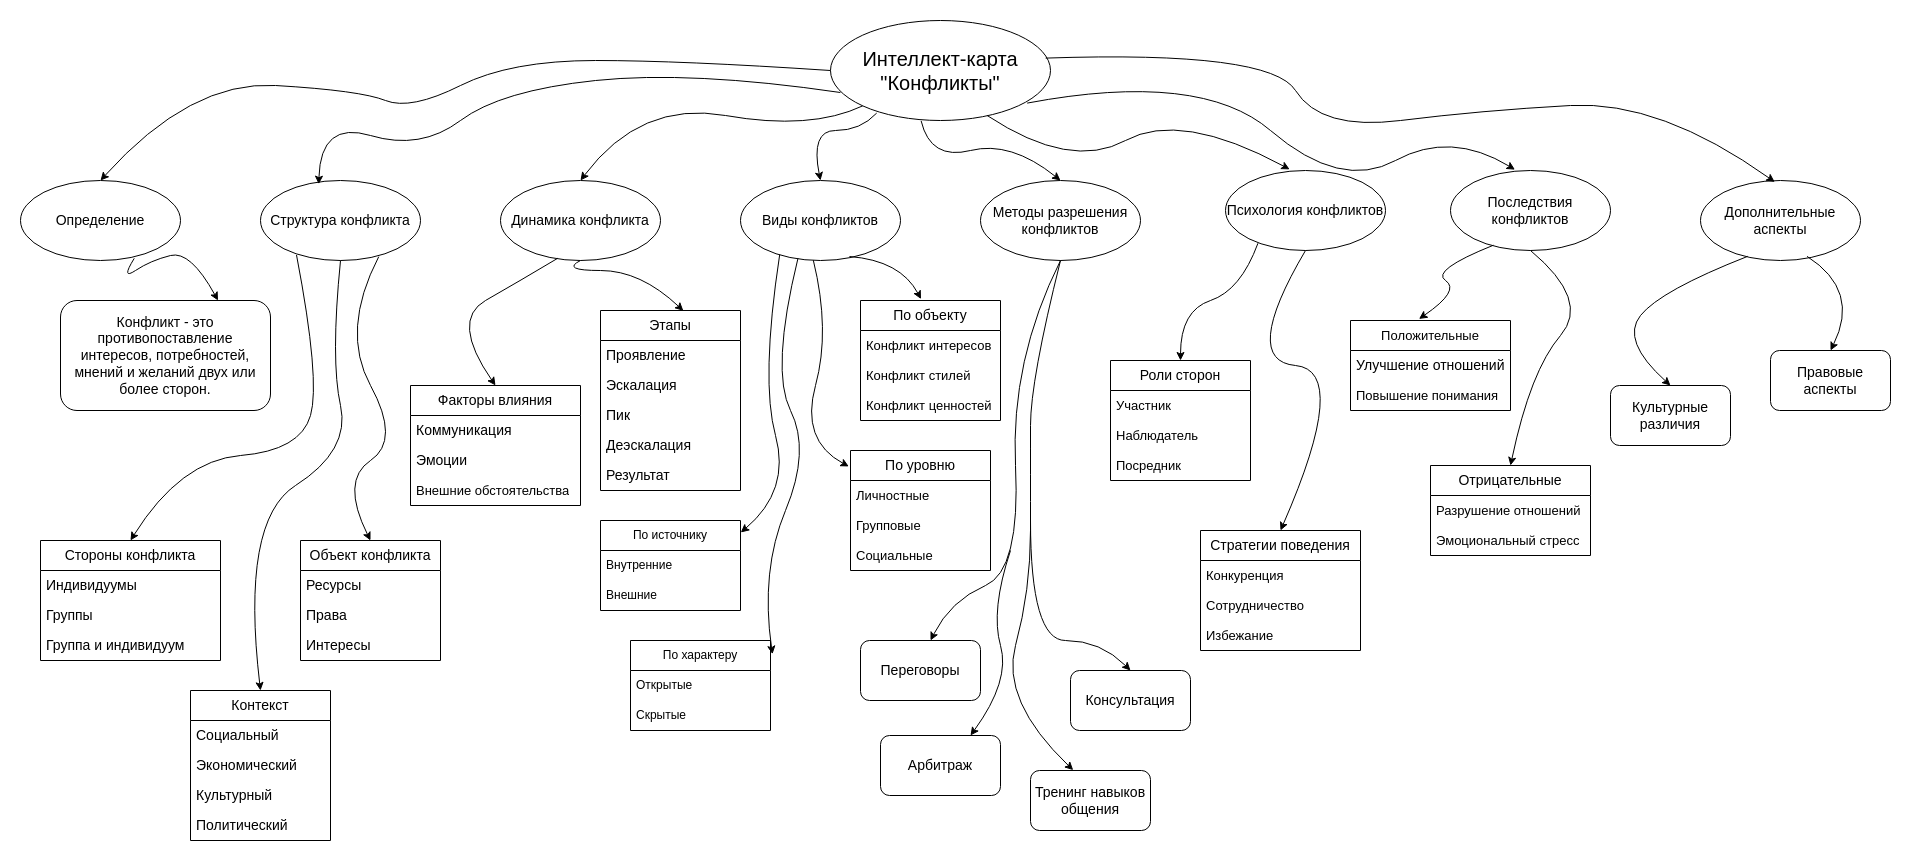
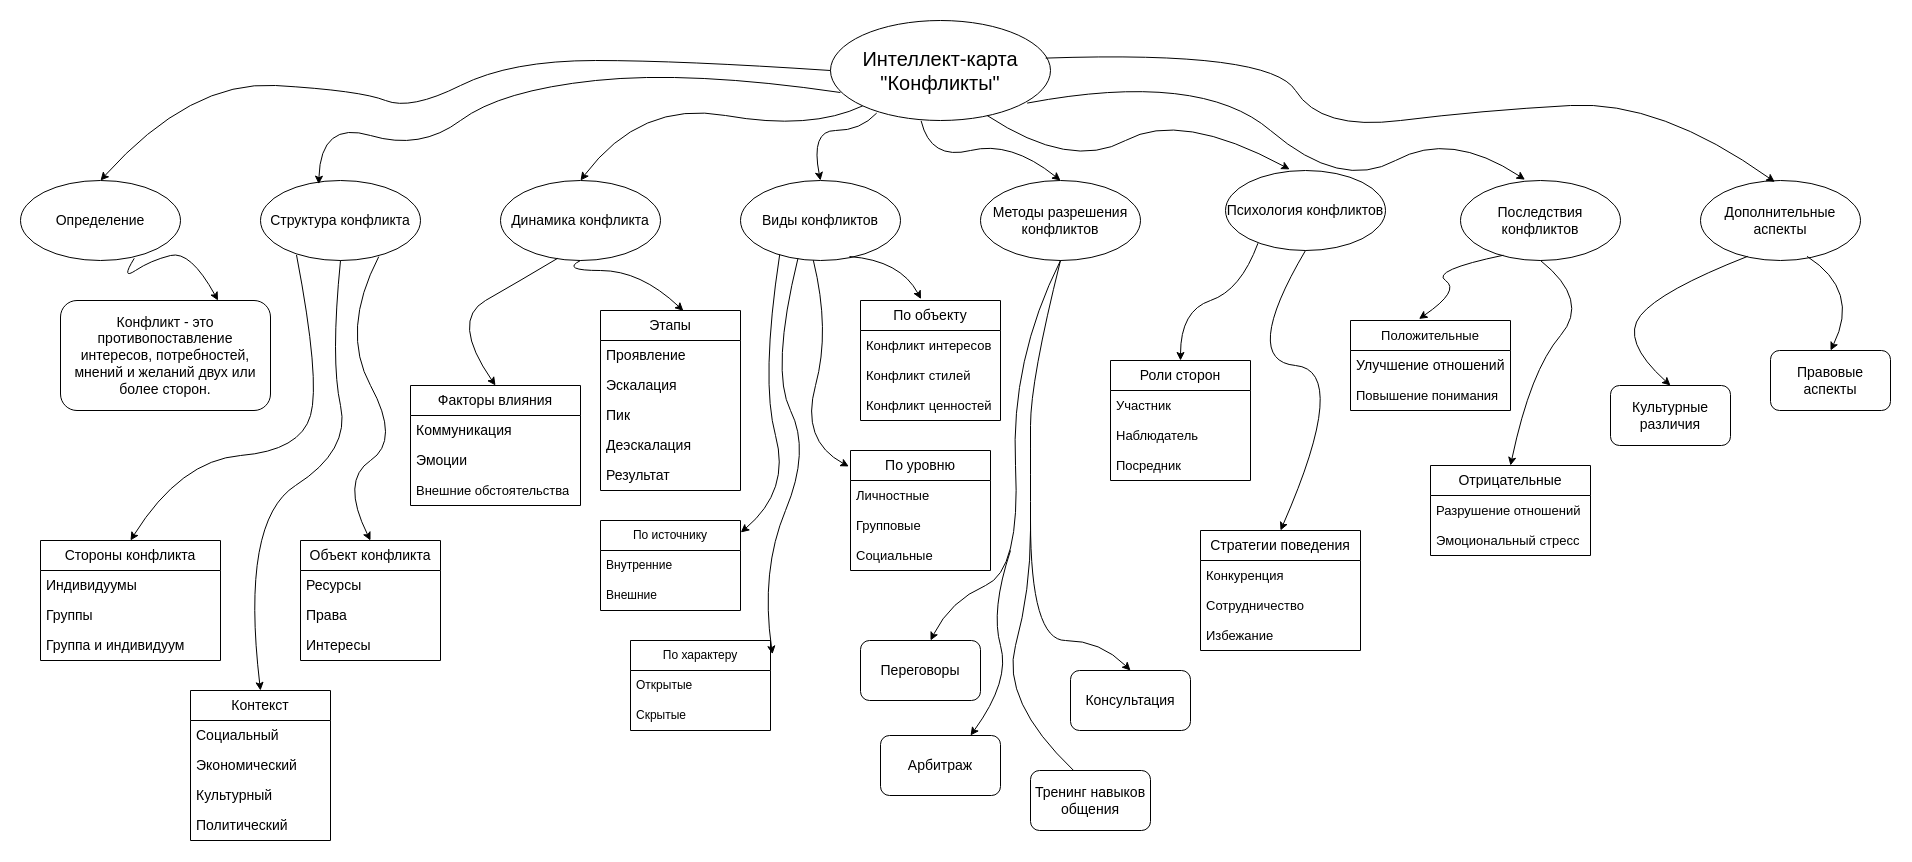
node "Последствия конфликтов": moved (1531, 211) -> (1541, 221)
edge "Методы разрешения конфликтов" -> "Тренинг навыков общения": arrowhead classic -> none
